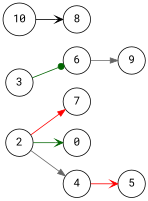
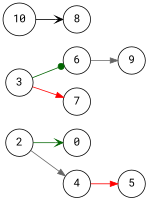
edge "2" -> "7": now "3" -> "7"
edge "4" -> "5": arrowhead vee -> normal
